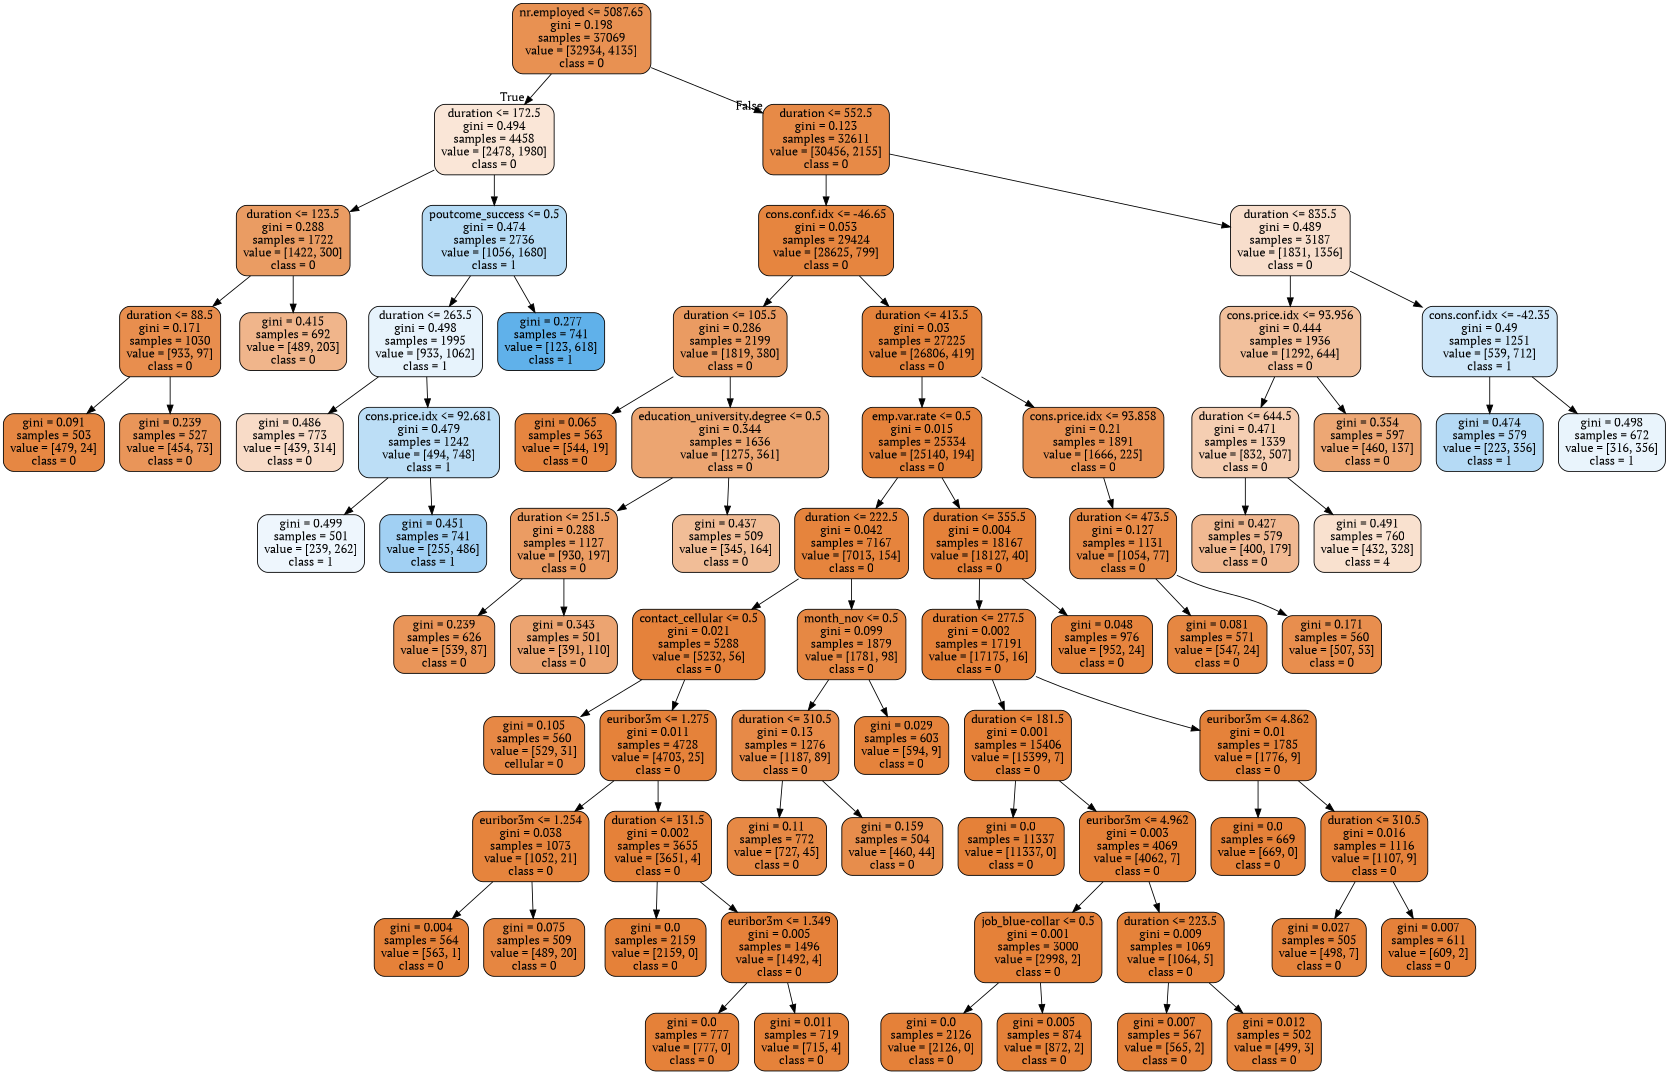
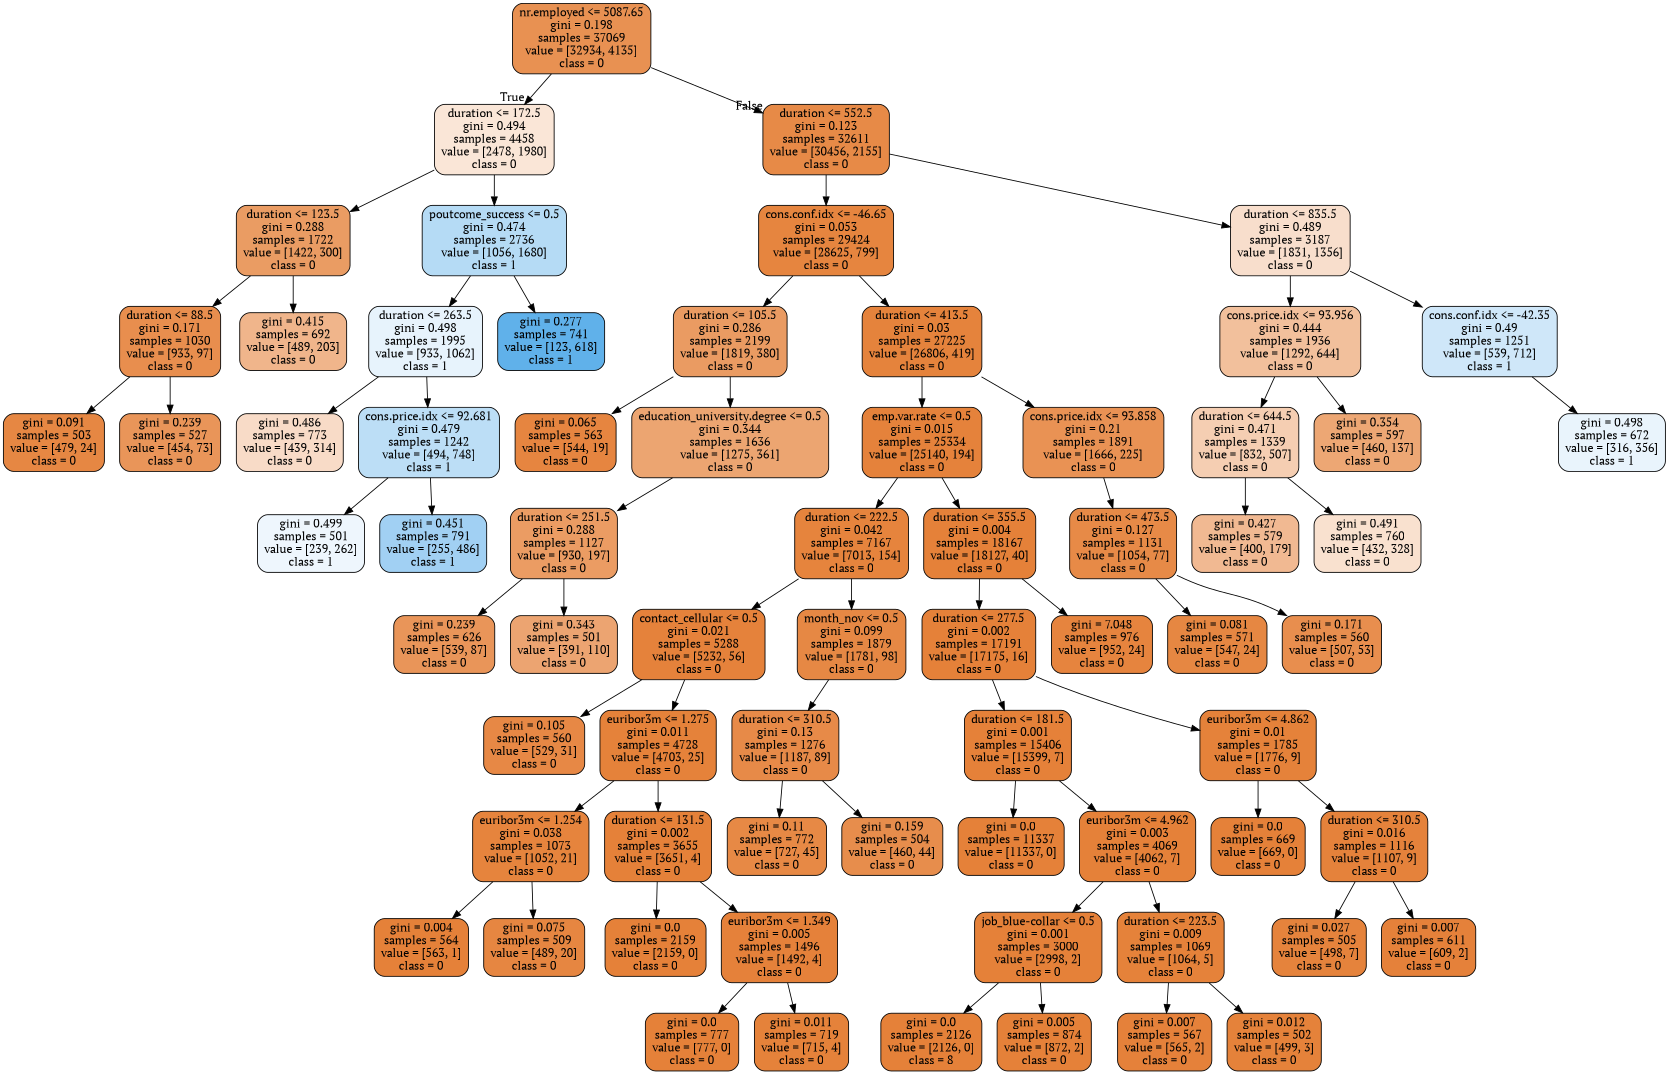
node "gini = 0.474 samples = 579 value = [223, 356] class = 1": removed
node "gini = 0.451 samples = 741 value = [255, 486] class = 1": label "gini = 0.451 samples = 741 value = [255, 486] class = 1" -> "gini = 0.451 samples = 791 value = [255, 486] class = 1"
node "gini = 0.437 samples = 509 value = [345, 164] class = 0": removed
node "gini = 0.491 samples = 760 value = [432, 328] class = 4": label "gini = 0.491 samples = 760 value = [432, 328] class = 4" -> "gini = 0.491 samples = 760 value = [432, 328] class = 0"
node "gini = 0.048 samples = 976 value = [952, 24] class = 0": label "gini = 0.048 samples = 976 value = [952, 24] class = 0" -> "gini = 7.048 samples = 976 value = [952, 24] class = 0"
node "gini = 0.105 samples = 560 value = [529, 31] cellular = 0": label "gini = 0.105 samples = 560 value = [529, 31] cellular = 0" -> "gini = 0.105 samples = 560 value = [529, 31] class = 0"
node "gini = 0.029 samples = 603 value = [594, 9] class = 0": removed
node "gini = 0.0 samples = 2126 value = [2126, 0] class = 0": label "gini = 0.0 samples = 2126 value = [2126, 0] class = 0" -> "gini = 0.0 samples = 2126 value = [2126, 0] class = 8"
